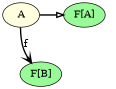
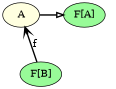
edge "A" -> "F[B]": reversed
